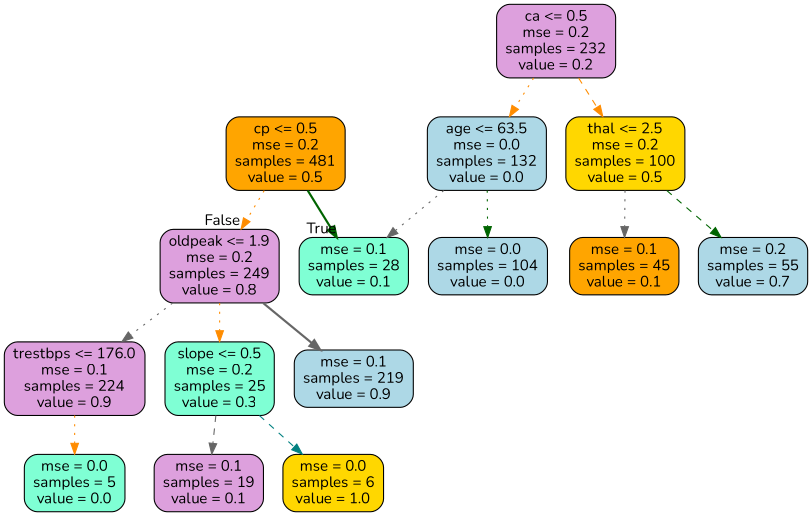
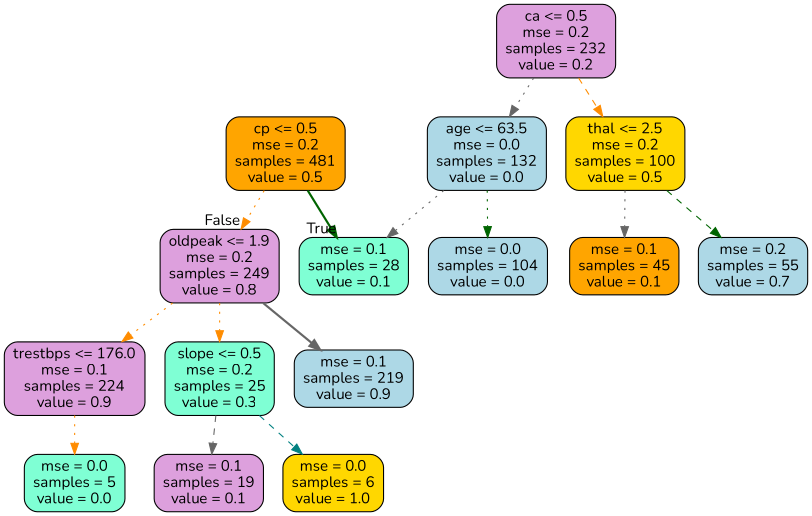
edge "ca <= 0.5 mse = 0.2 samples = 232 value = 0.2" -> "age <= 63.5 mse = 0.0 samples = 132 value = 0.0": color darkorange -> gray40
edge "oldpeak <= 1.9 mse = 0.2 samples = 249 value = 0.8" -> "trestbps <= 176.0 mse = 0.1 samples = 224 value = 0.9": color gray40 -> darkorange
